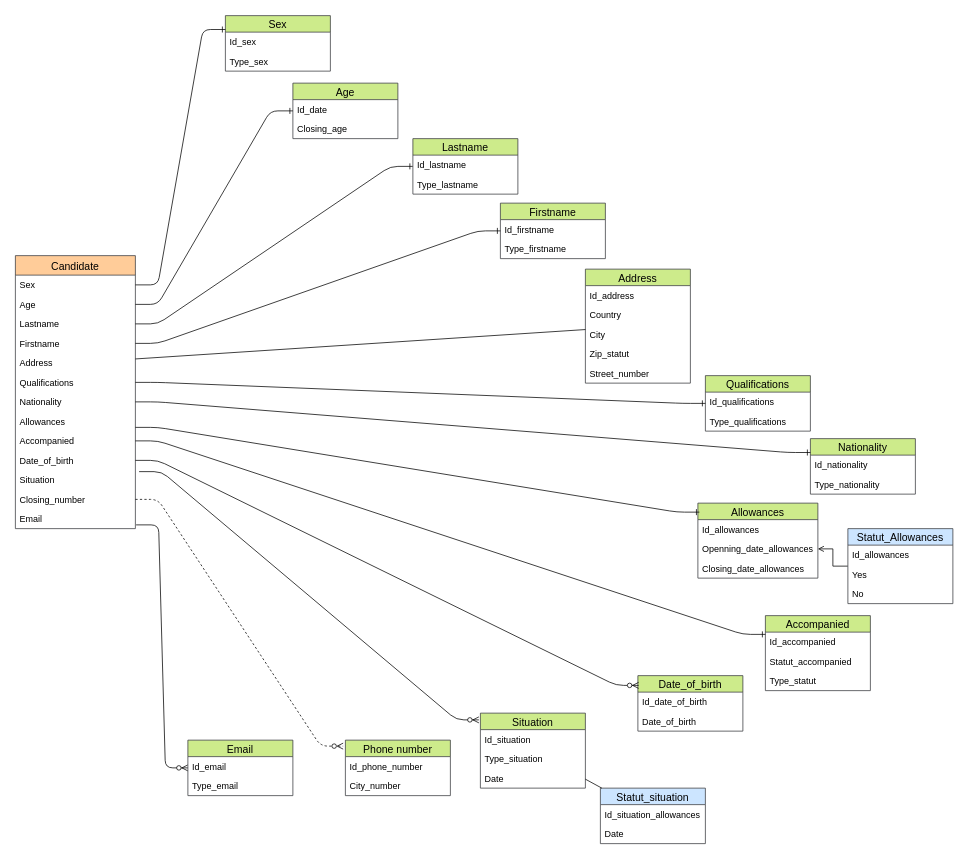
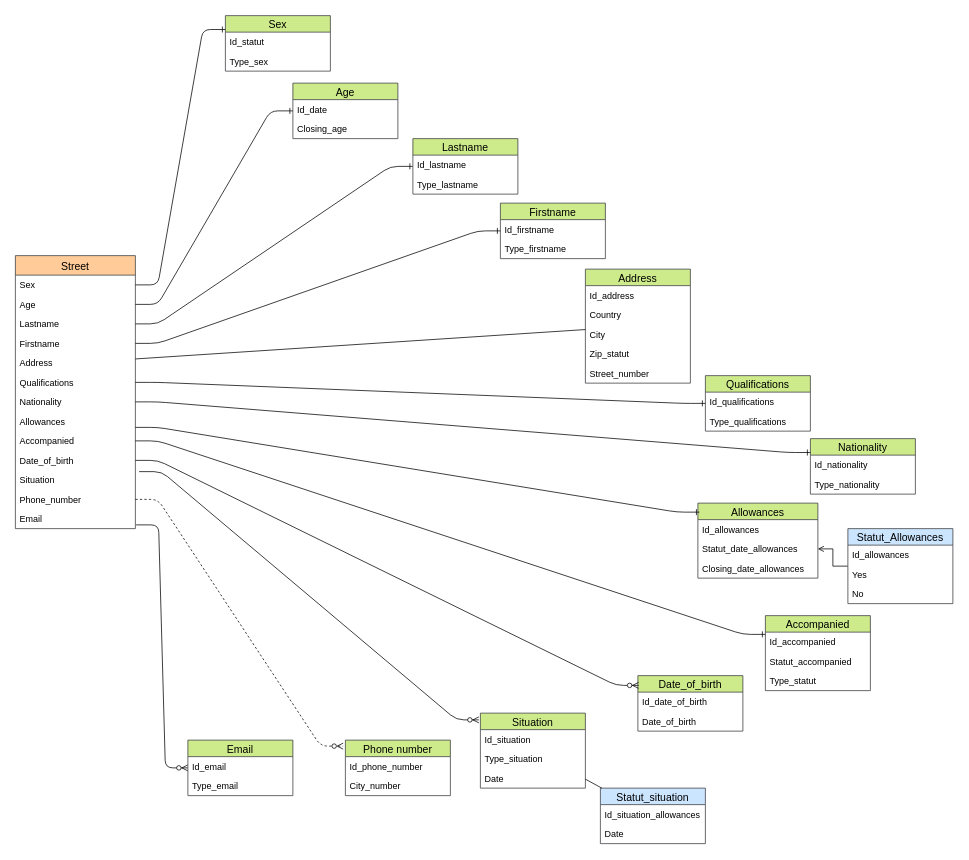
node "Id_sex": label "Id_sex" -> "Id_statut"
node "Candidate": label "Candidate" -> "Street"
node "Closing_number": label "Closing_number" -> "Phone_number"
node "Openning_date_allowances": label "Openning_date_allowances" -> "Statut_date_allowances"
